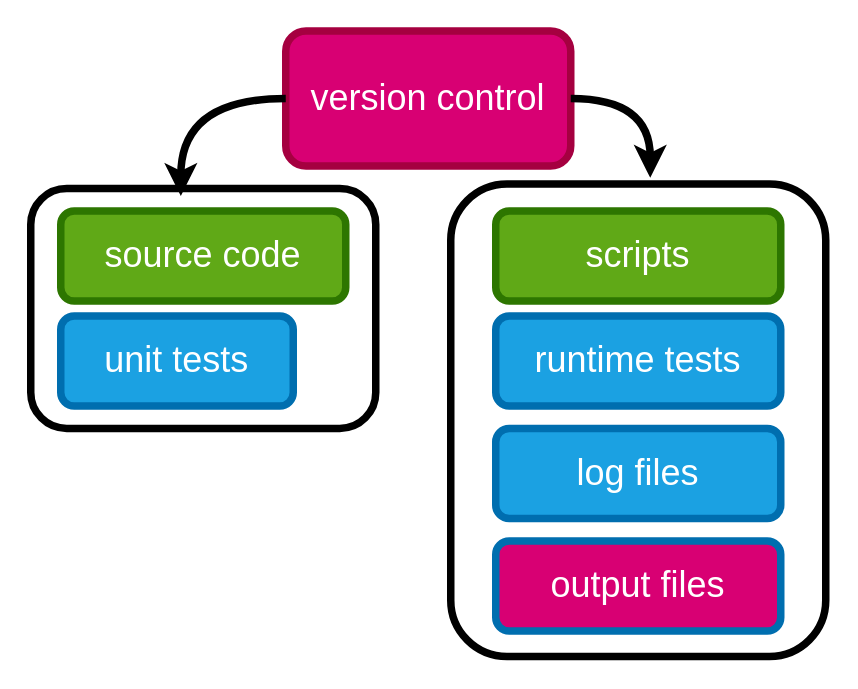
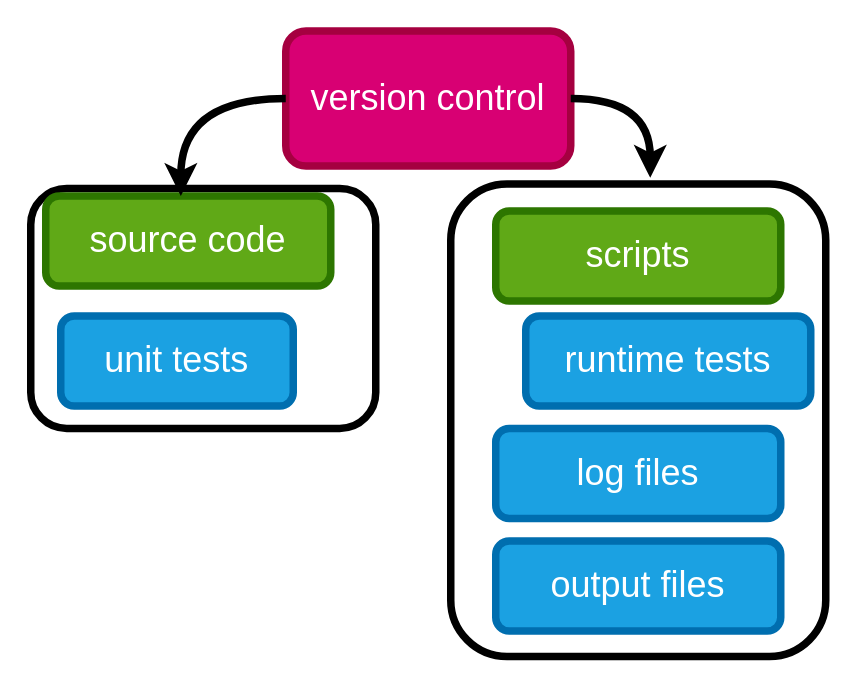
node "source code": moved (203, 256) -> (188, 241)
node "runtime tests": moved (638, 361) -> (668, 361)
node "output files": fillcolor #d80073 -> #1ba1e2
